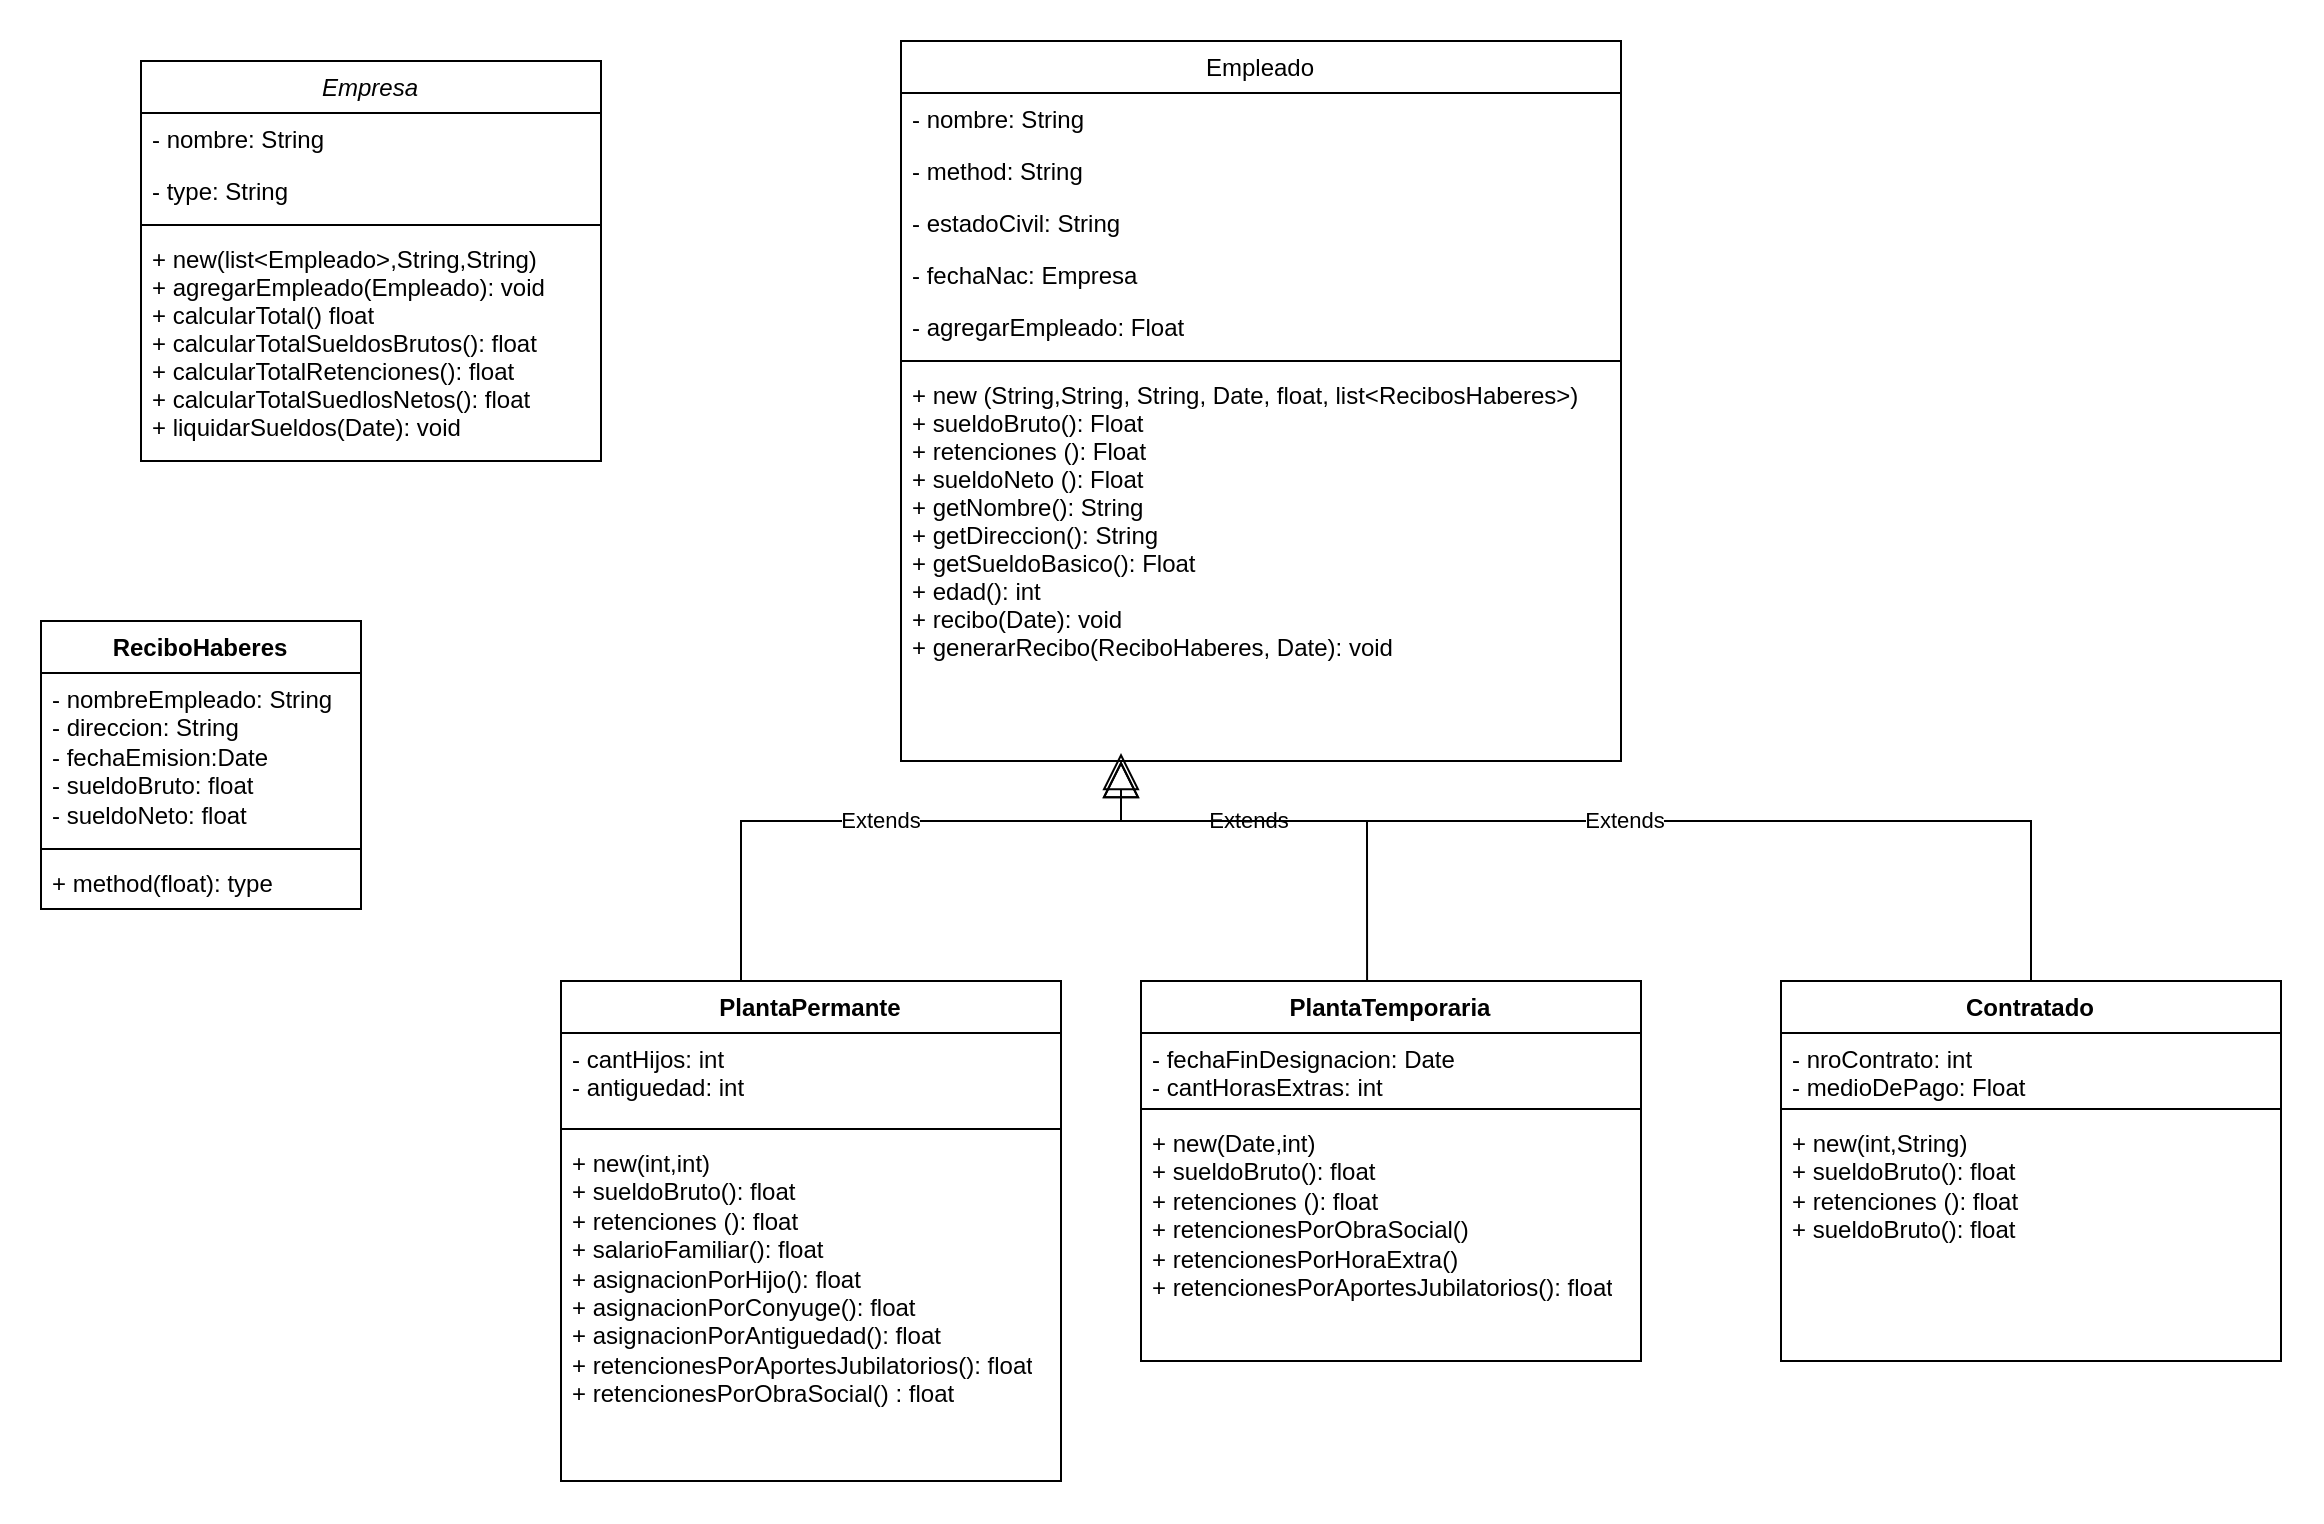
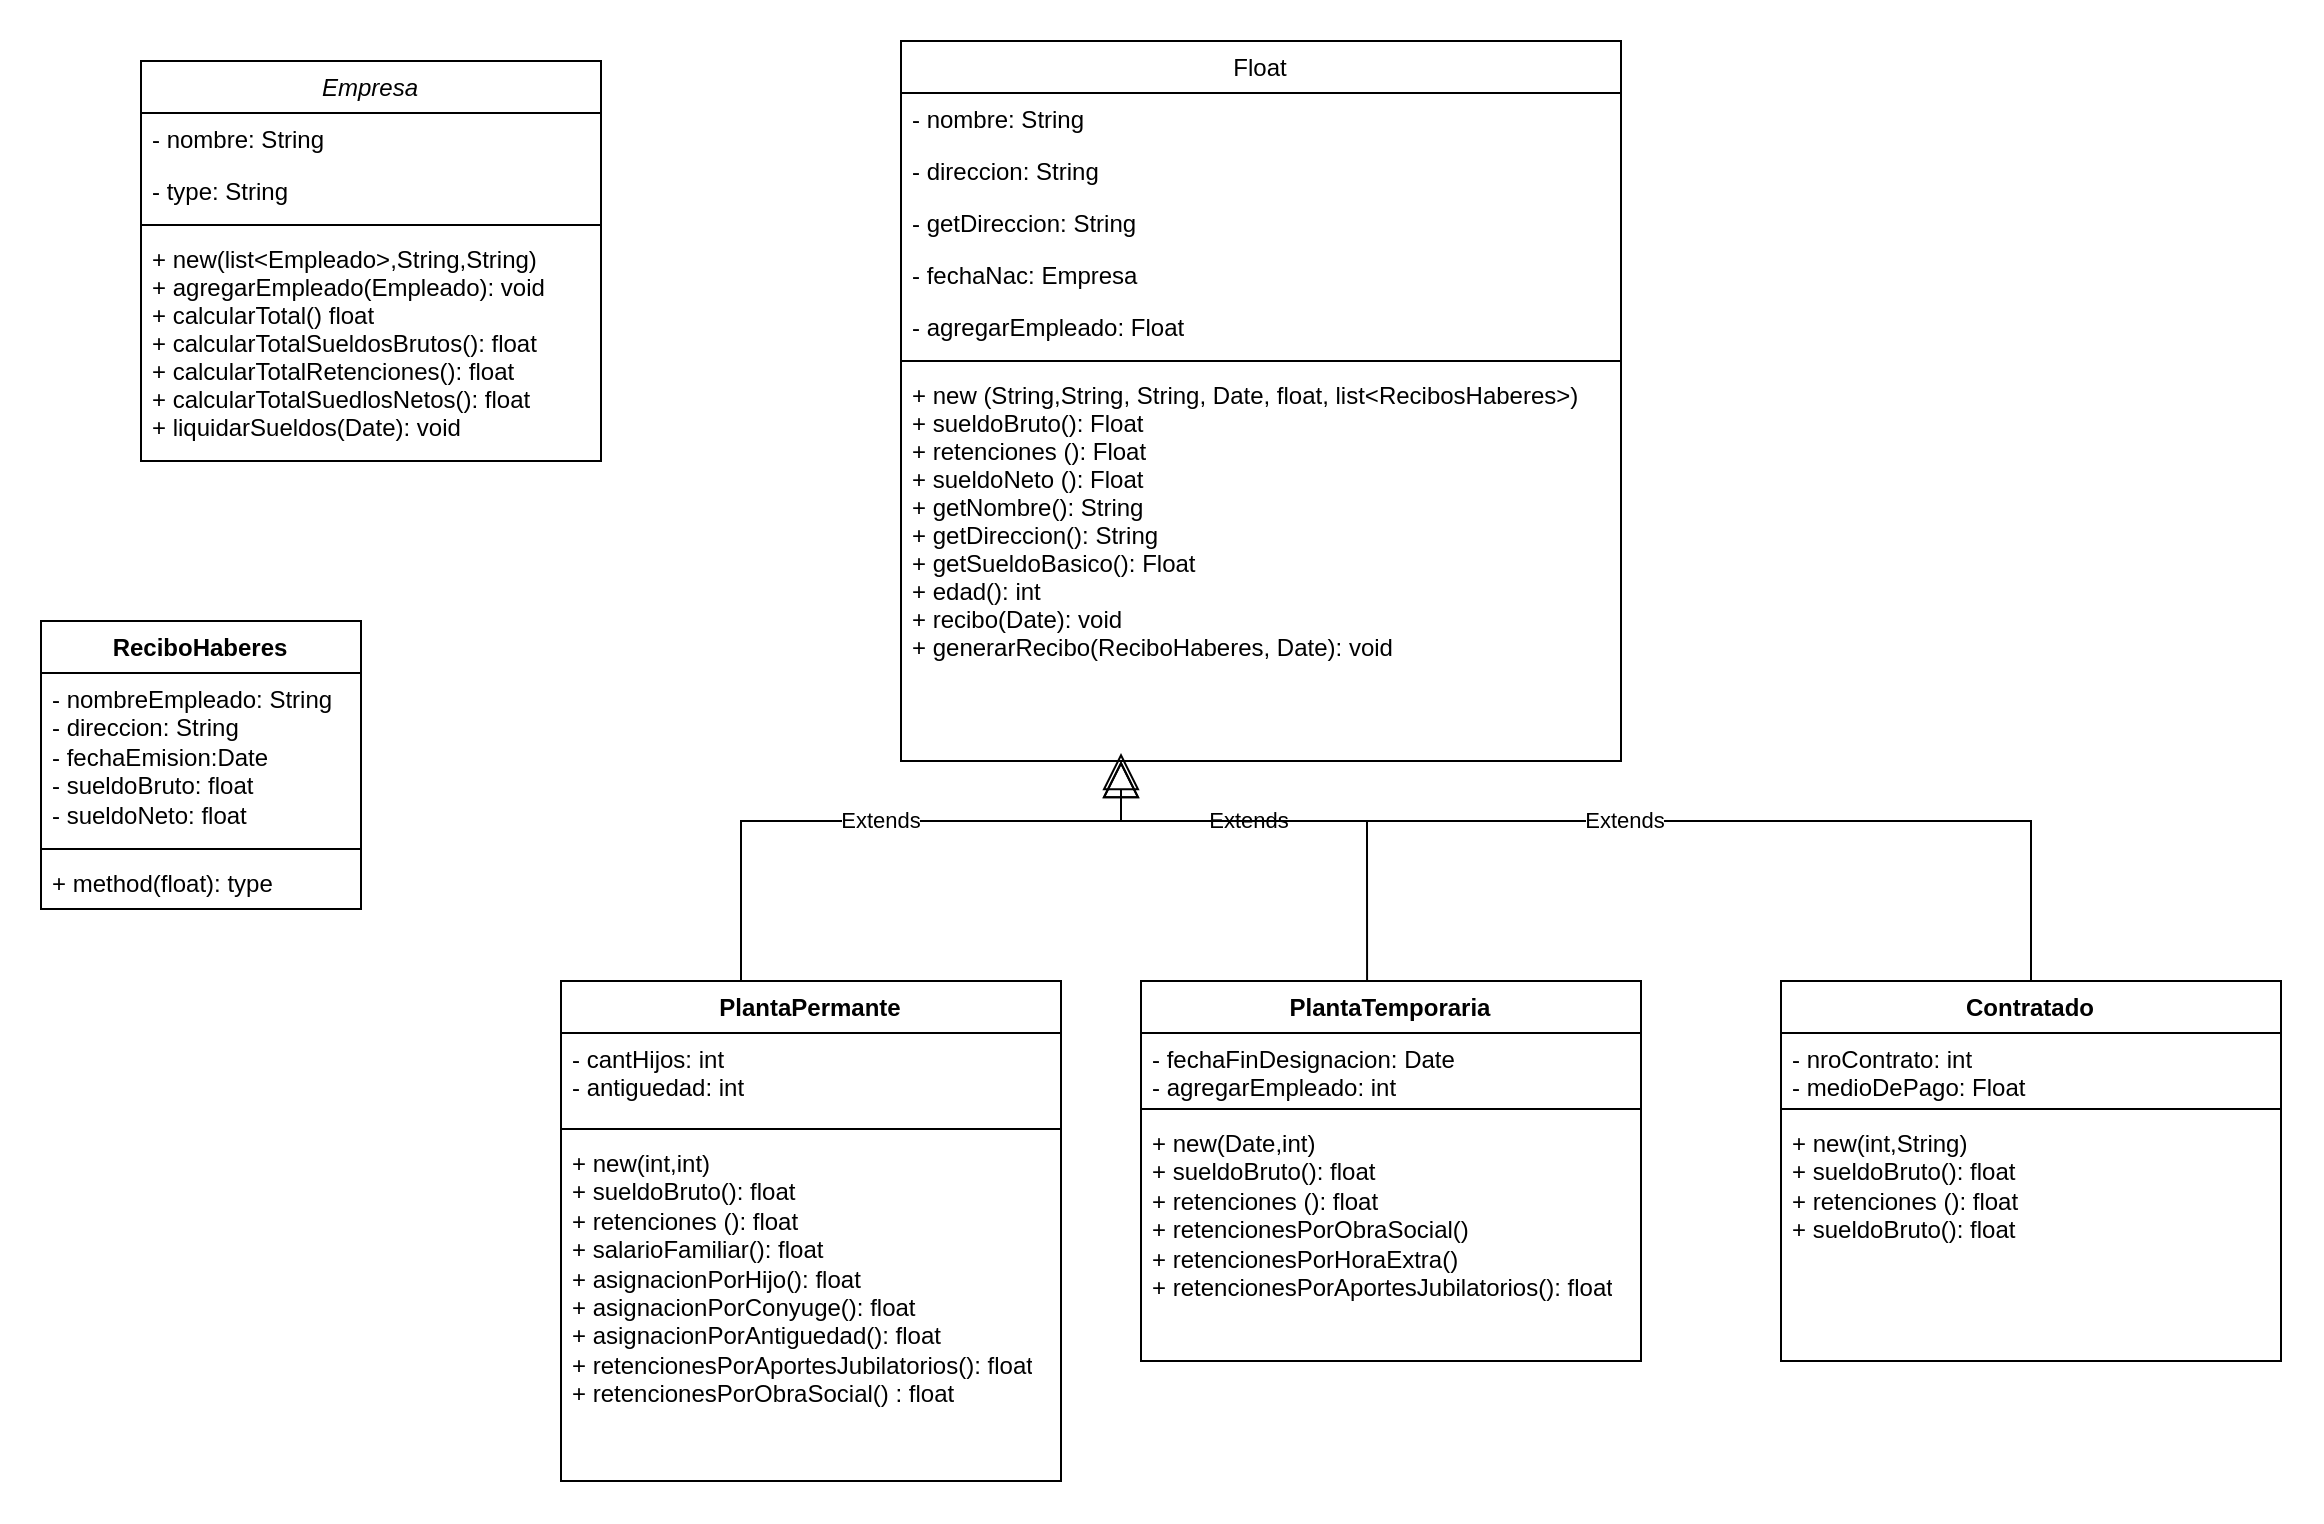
node "Empleado": label "Empleado" -> "Float"
node "- method: String": label "- method: String" -> "- direccion: String"
node "- estadoCivil: String": label "- estadoCivil: String" -> "- getDireccion: String"
node "- fechaFinDesignacion: Date - cantHorasExtras: int": label "- fechaFinDesignacion: Date - cantHorasExtras: int" -> "- fechaFinDesignacion: Date - agregarEmpleado: int"
